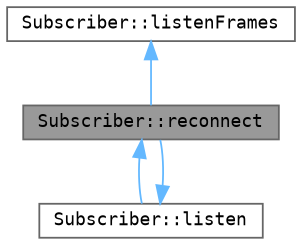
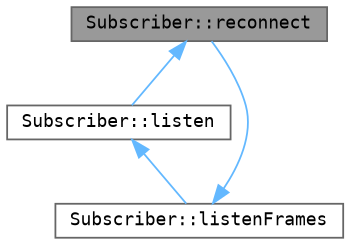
edge "Subscriber::reconnect" -> "Subscriber::listen": now "Subscriber::listenFrames" -> "Subscriber::listen"
